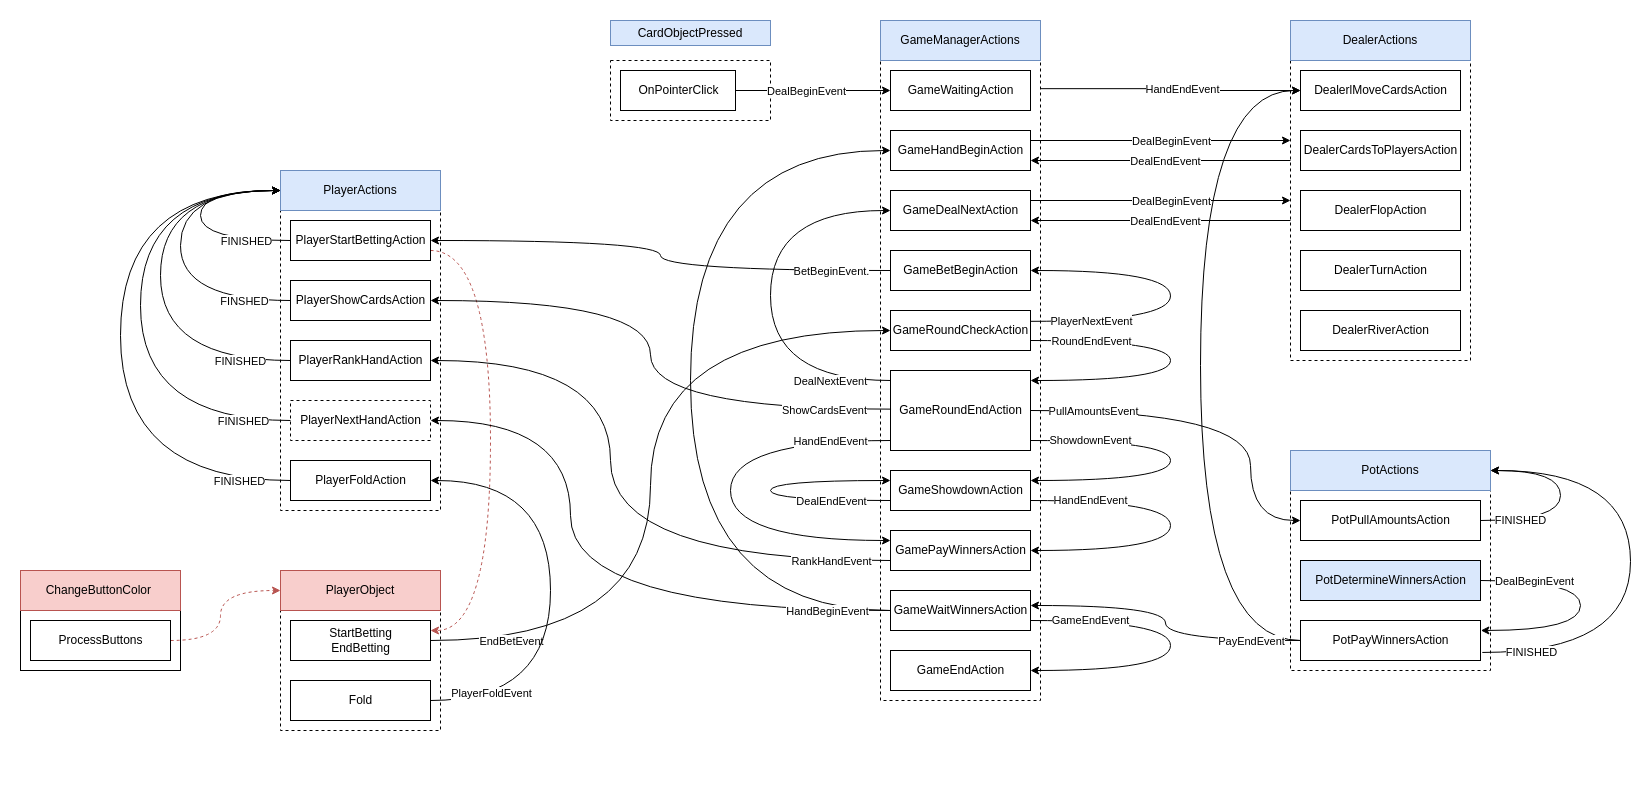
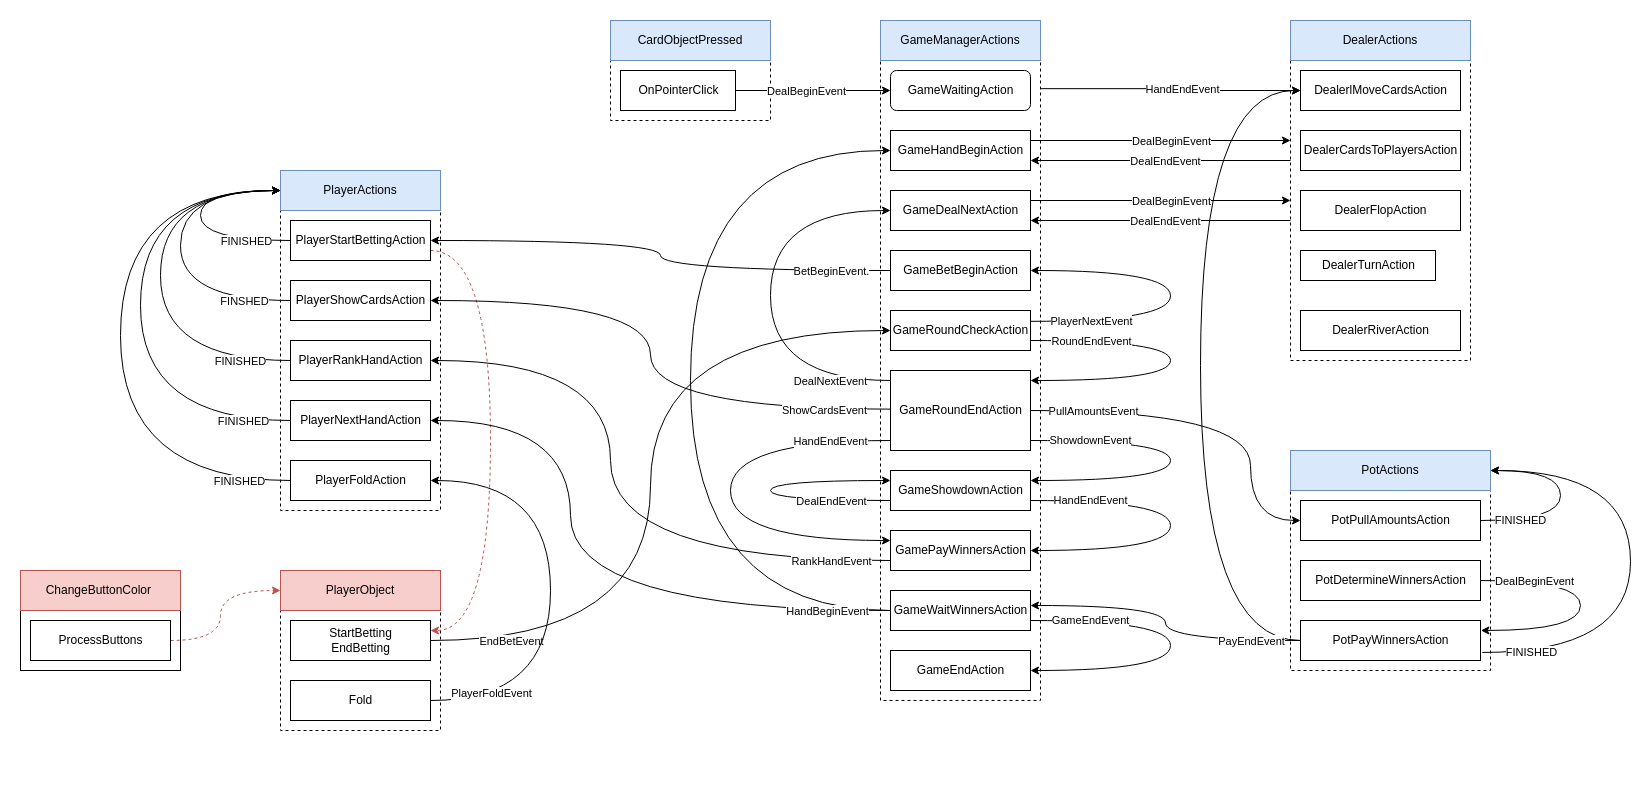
node "CardObjectPressed": size 160x25 -> 160x40
node "GameWaitingAction": shape rectangle -> rounded rectangle
node "DealerTurnAction": size 160x40 -> 135x30
node "PlayerNextHandAction": style dashed -> solid
node "PotDetermineWinnersAction": fillcolor #dae8fc -> #ffffff
